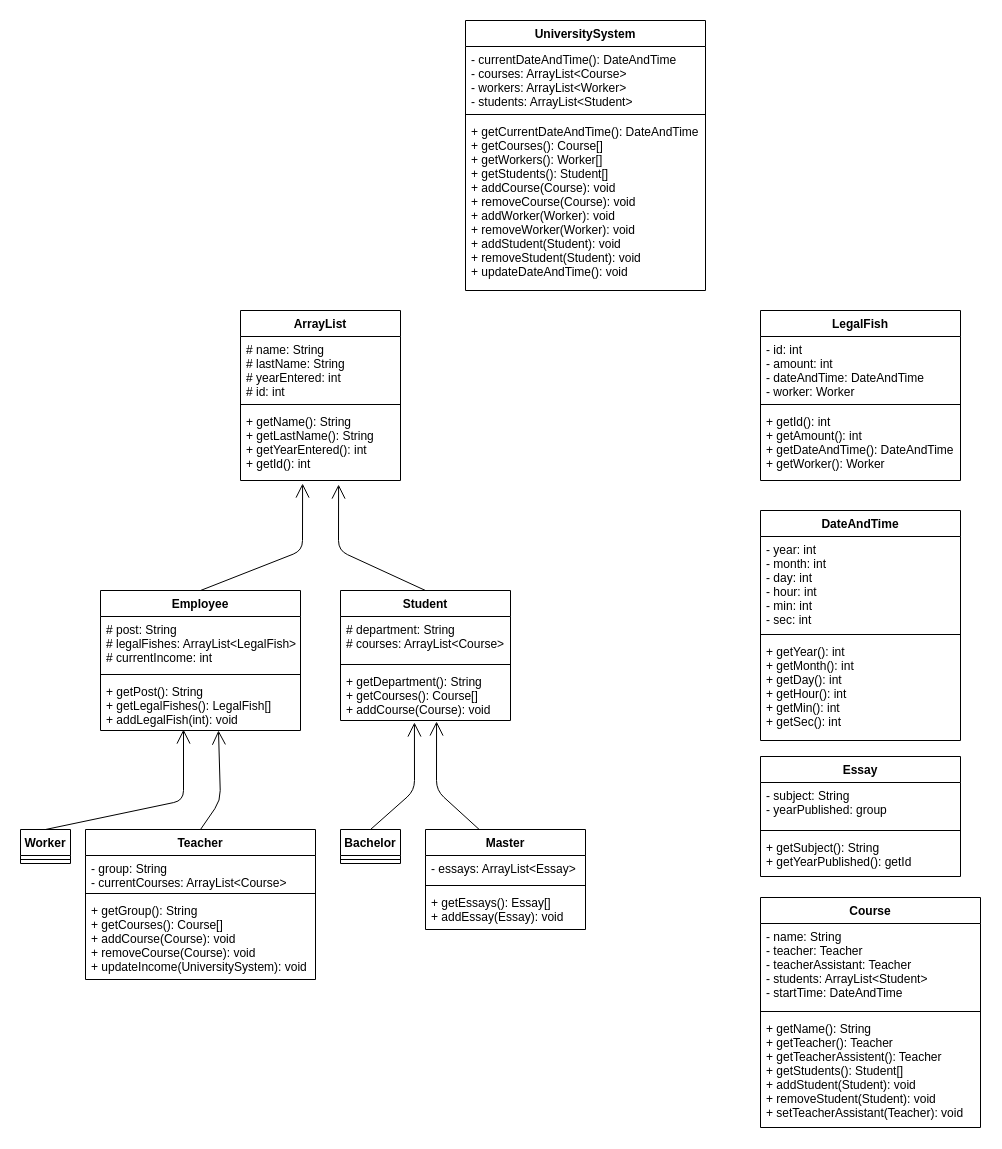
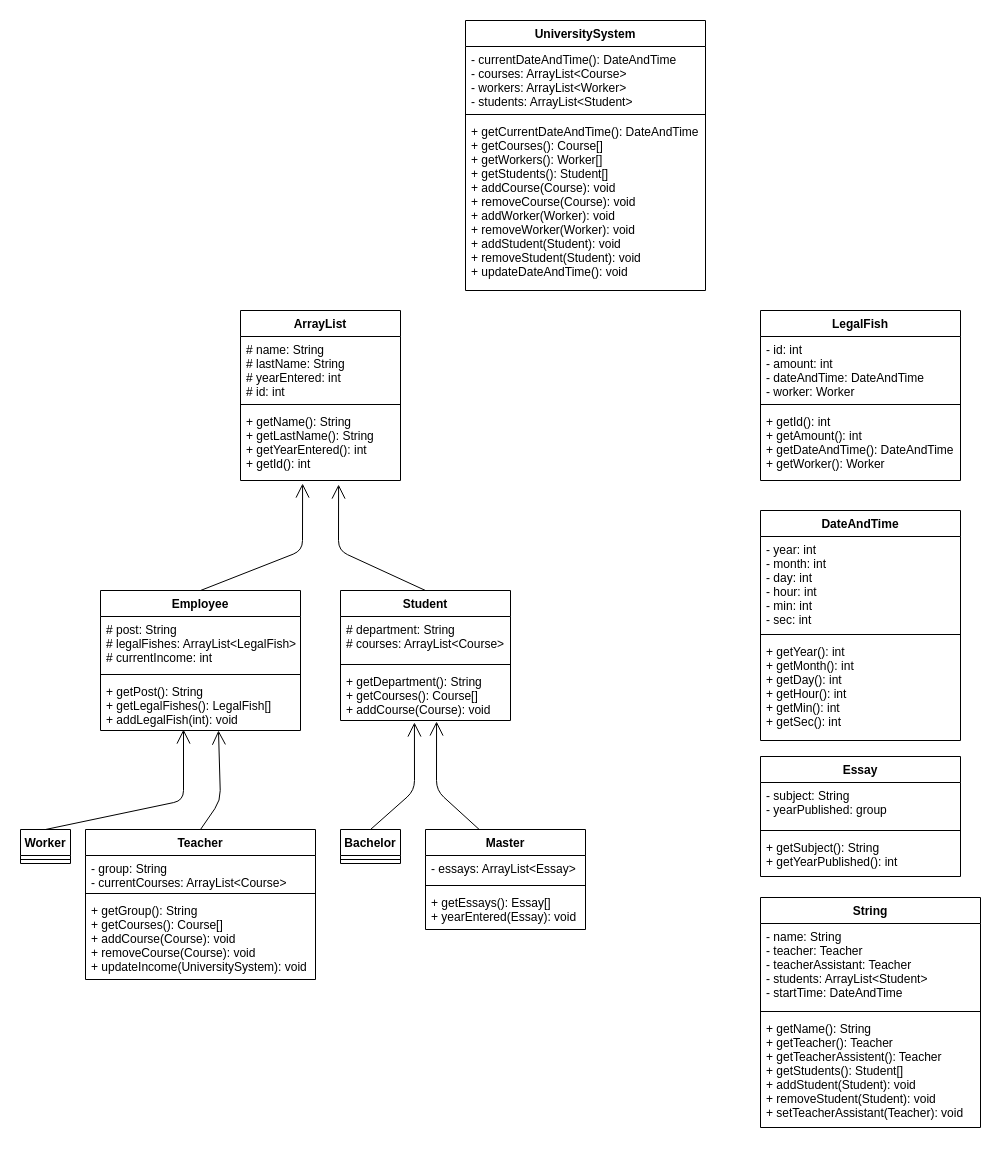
node "+ getSubject(): String + getYearPublished(): getId": label "+ getSubject(): String + getYearPublished(): getId" -> "+ getSubject(): String + getYearPublished(): int"
node "+ getEssays(): Essay[] + addEssay(Essay): void": label "+ getEssays(): Essay[] + addEssay(Essay): void" -> "+ getEssays(): Essay[] + yearEntered(Essay): void"
node "Course": label "Course" -> "String"
